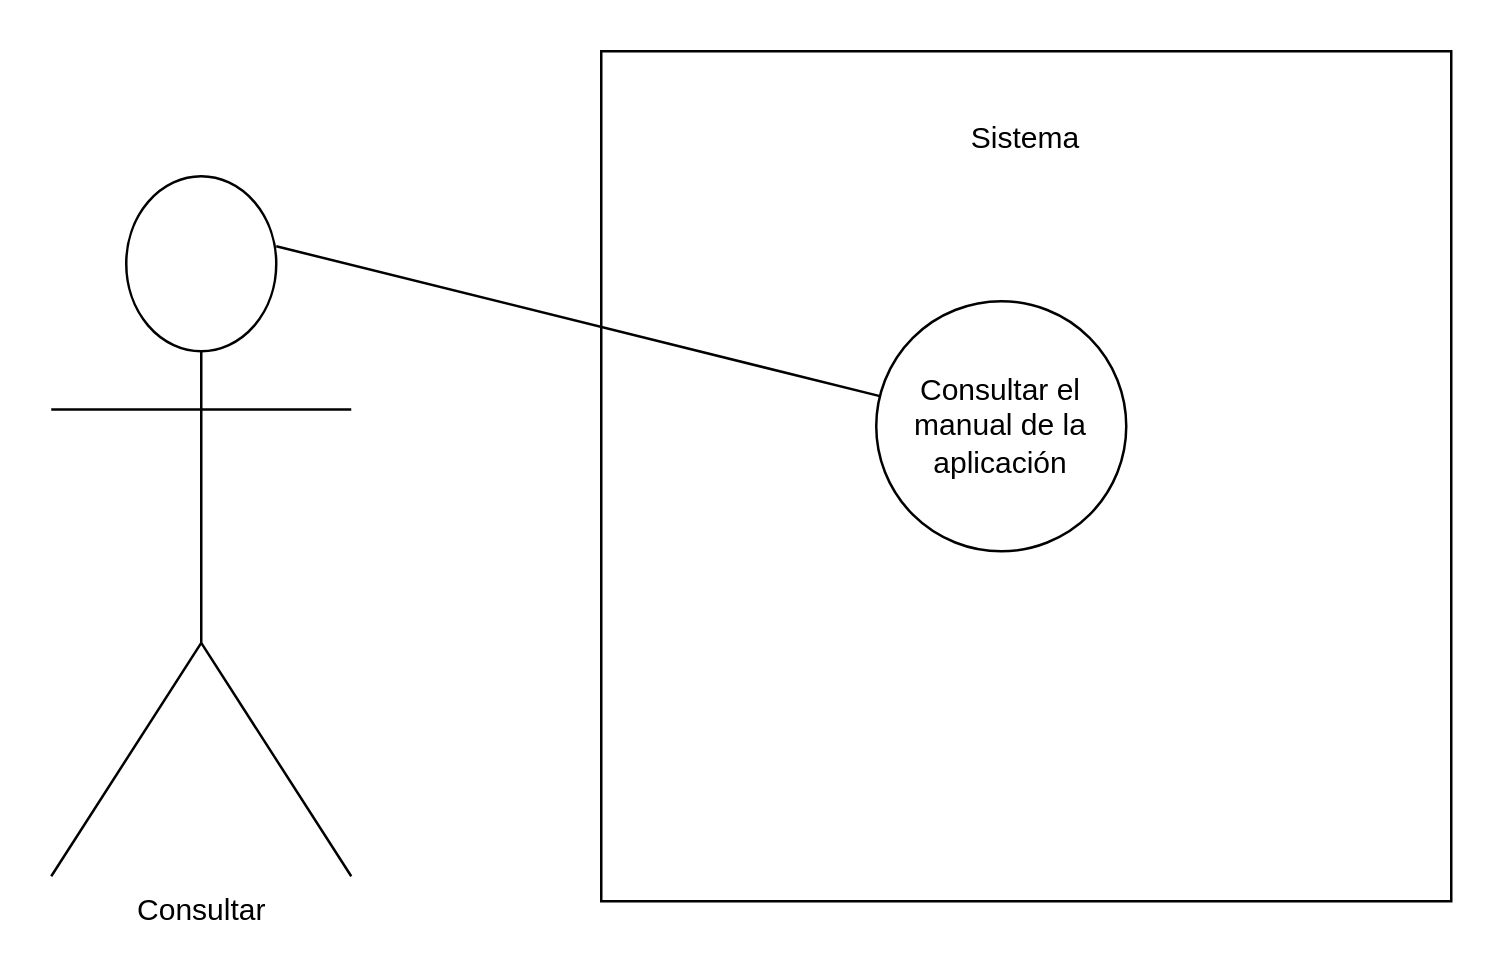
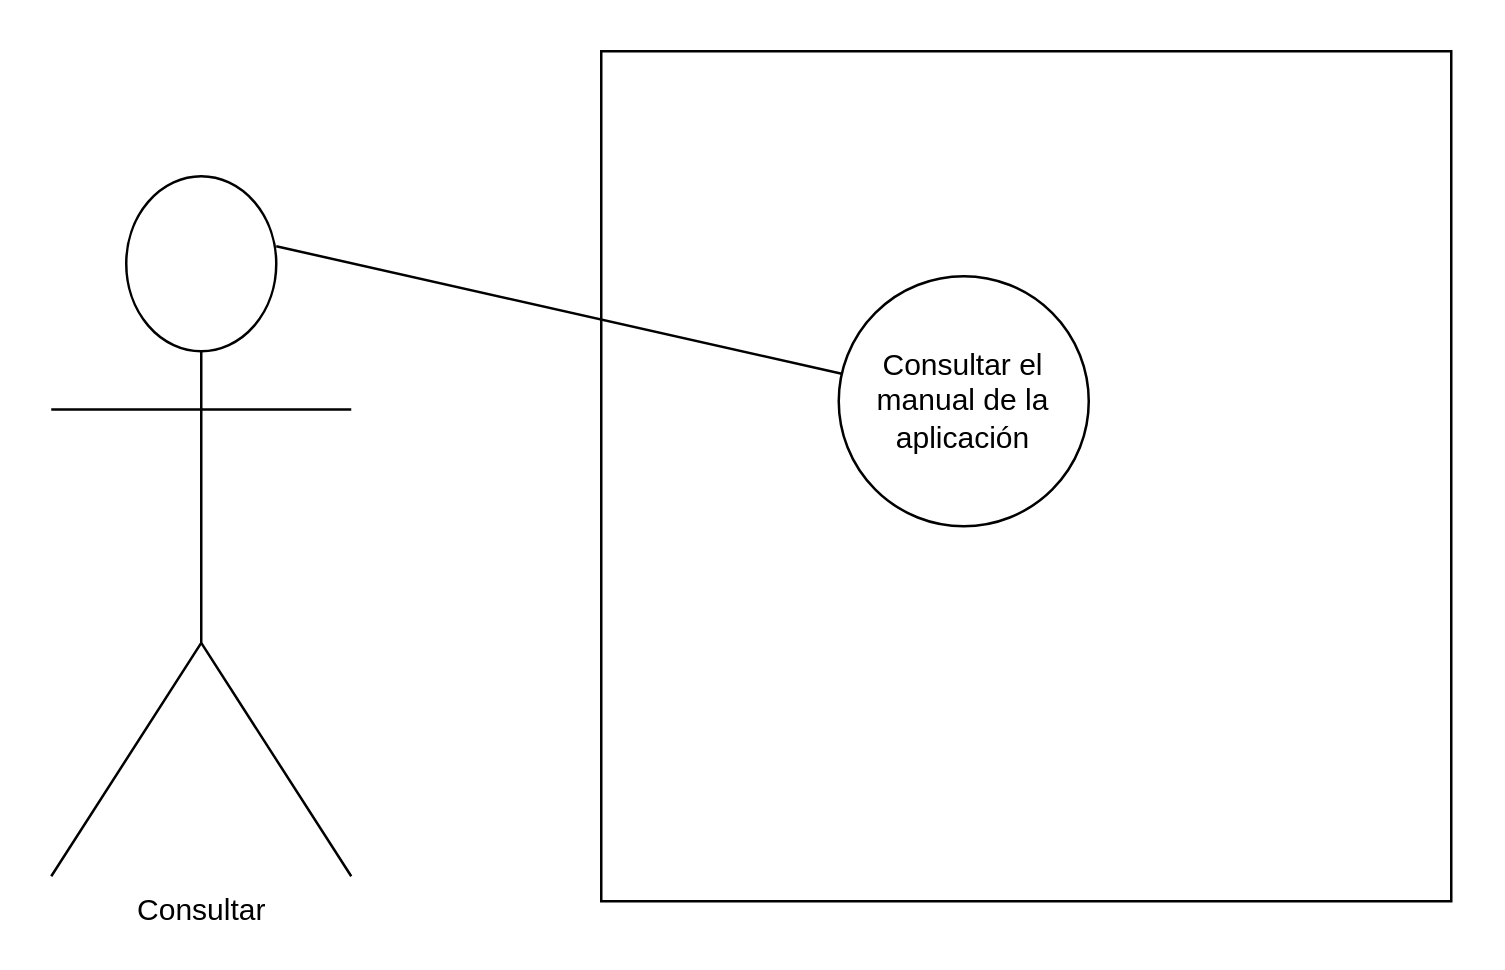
node "Sistema": removed
node "Consultar el manual de la aplicación": moved (1001, 426) -> (964, 401)
